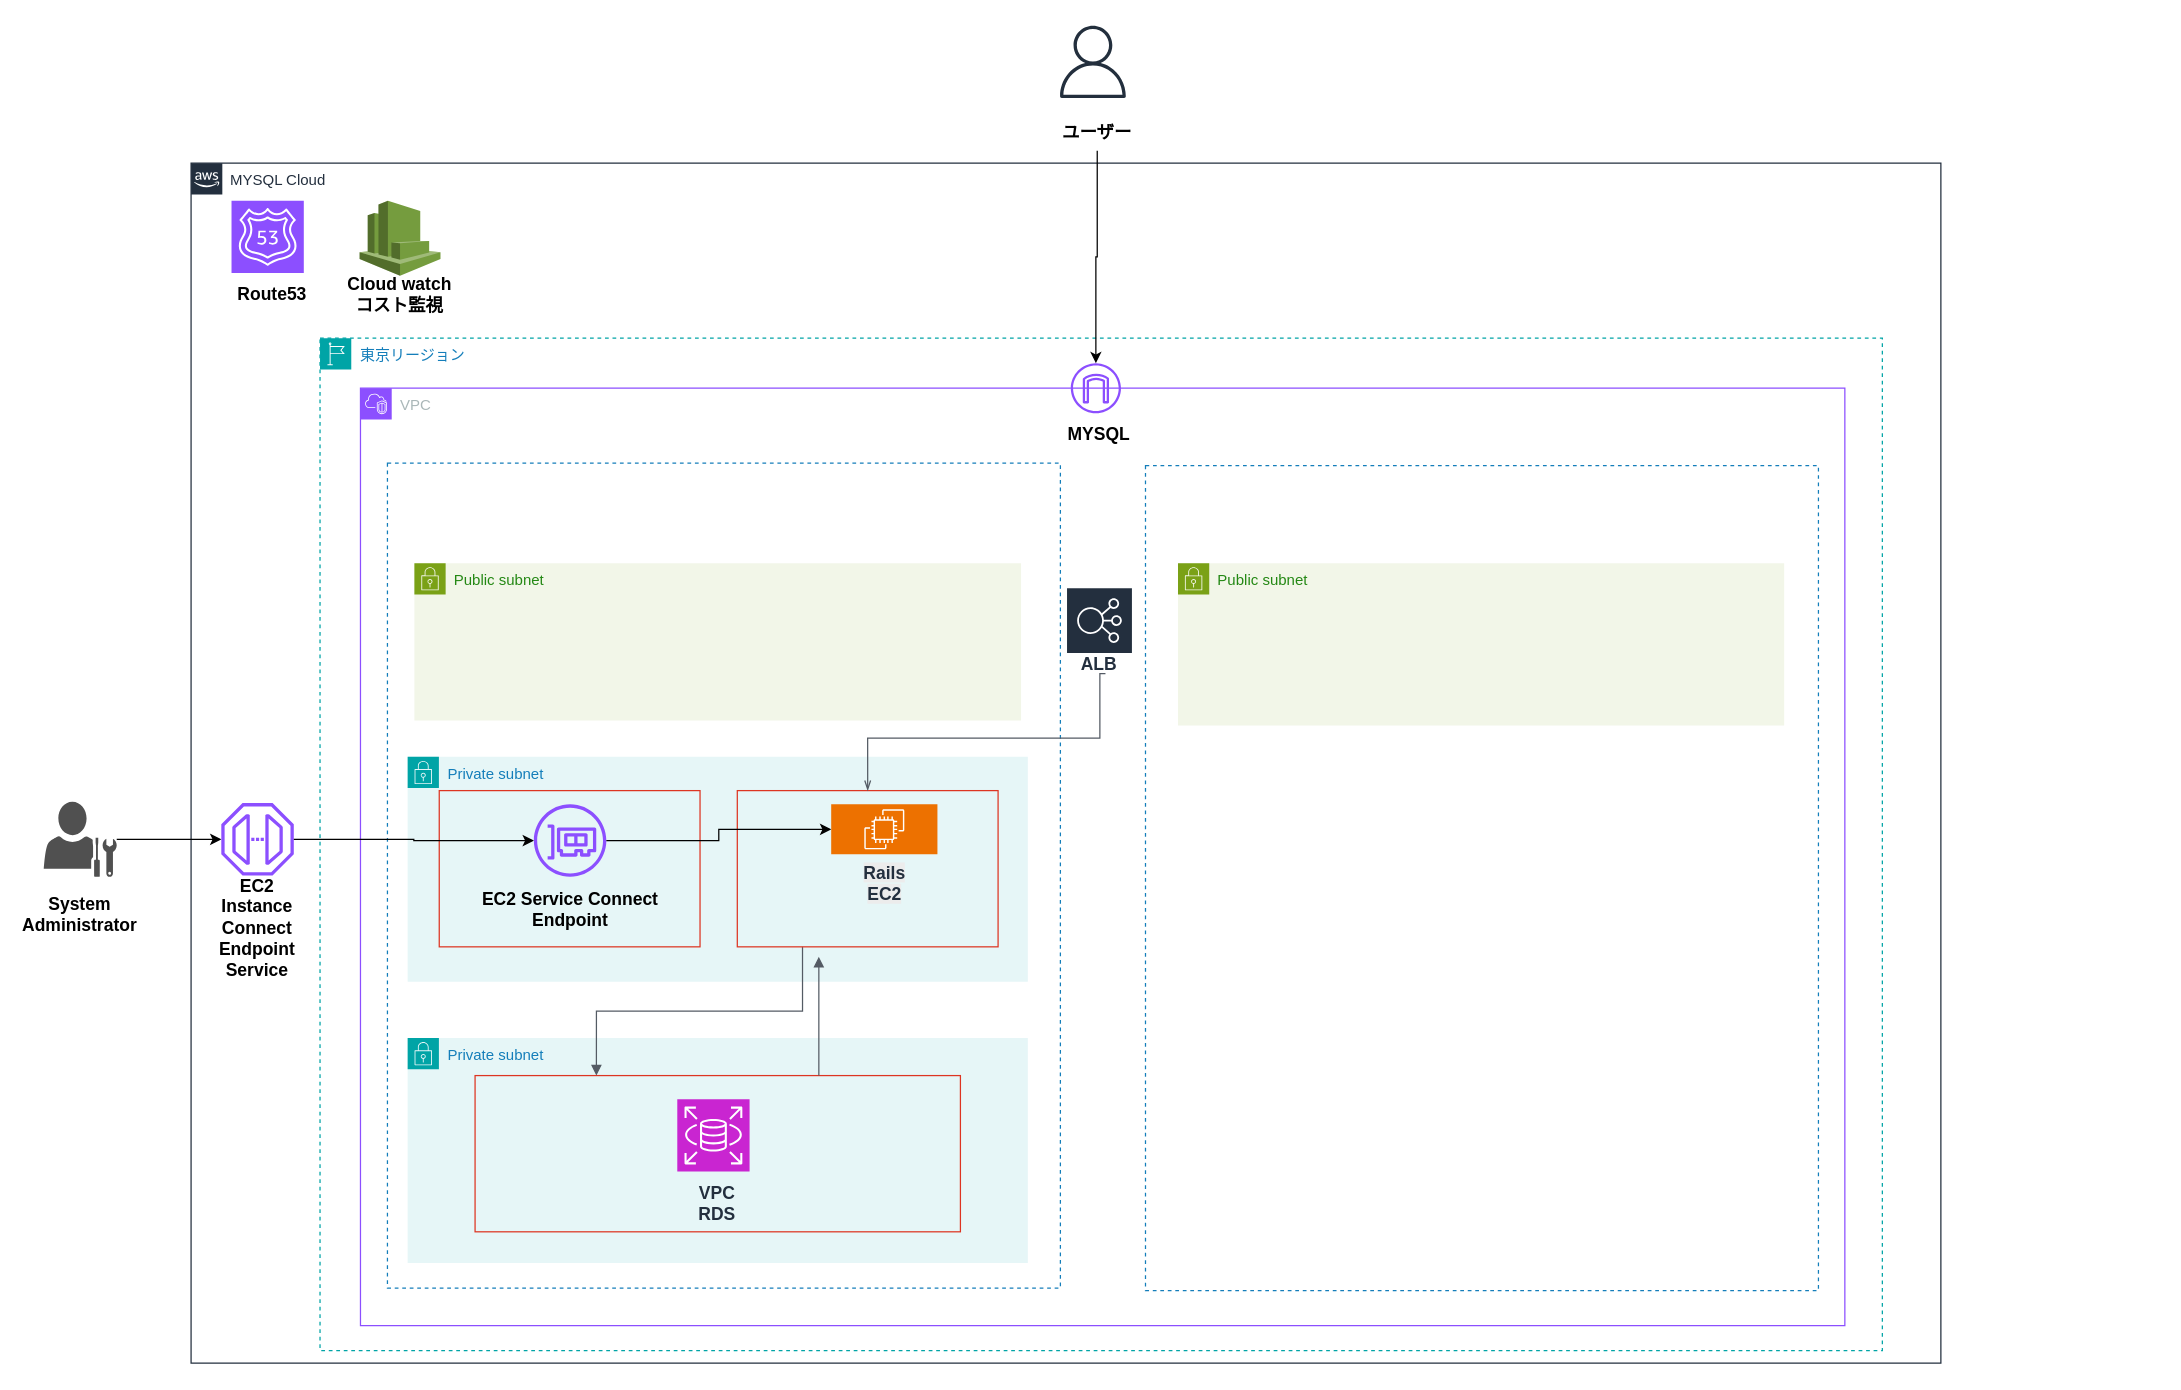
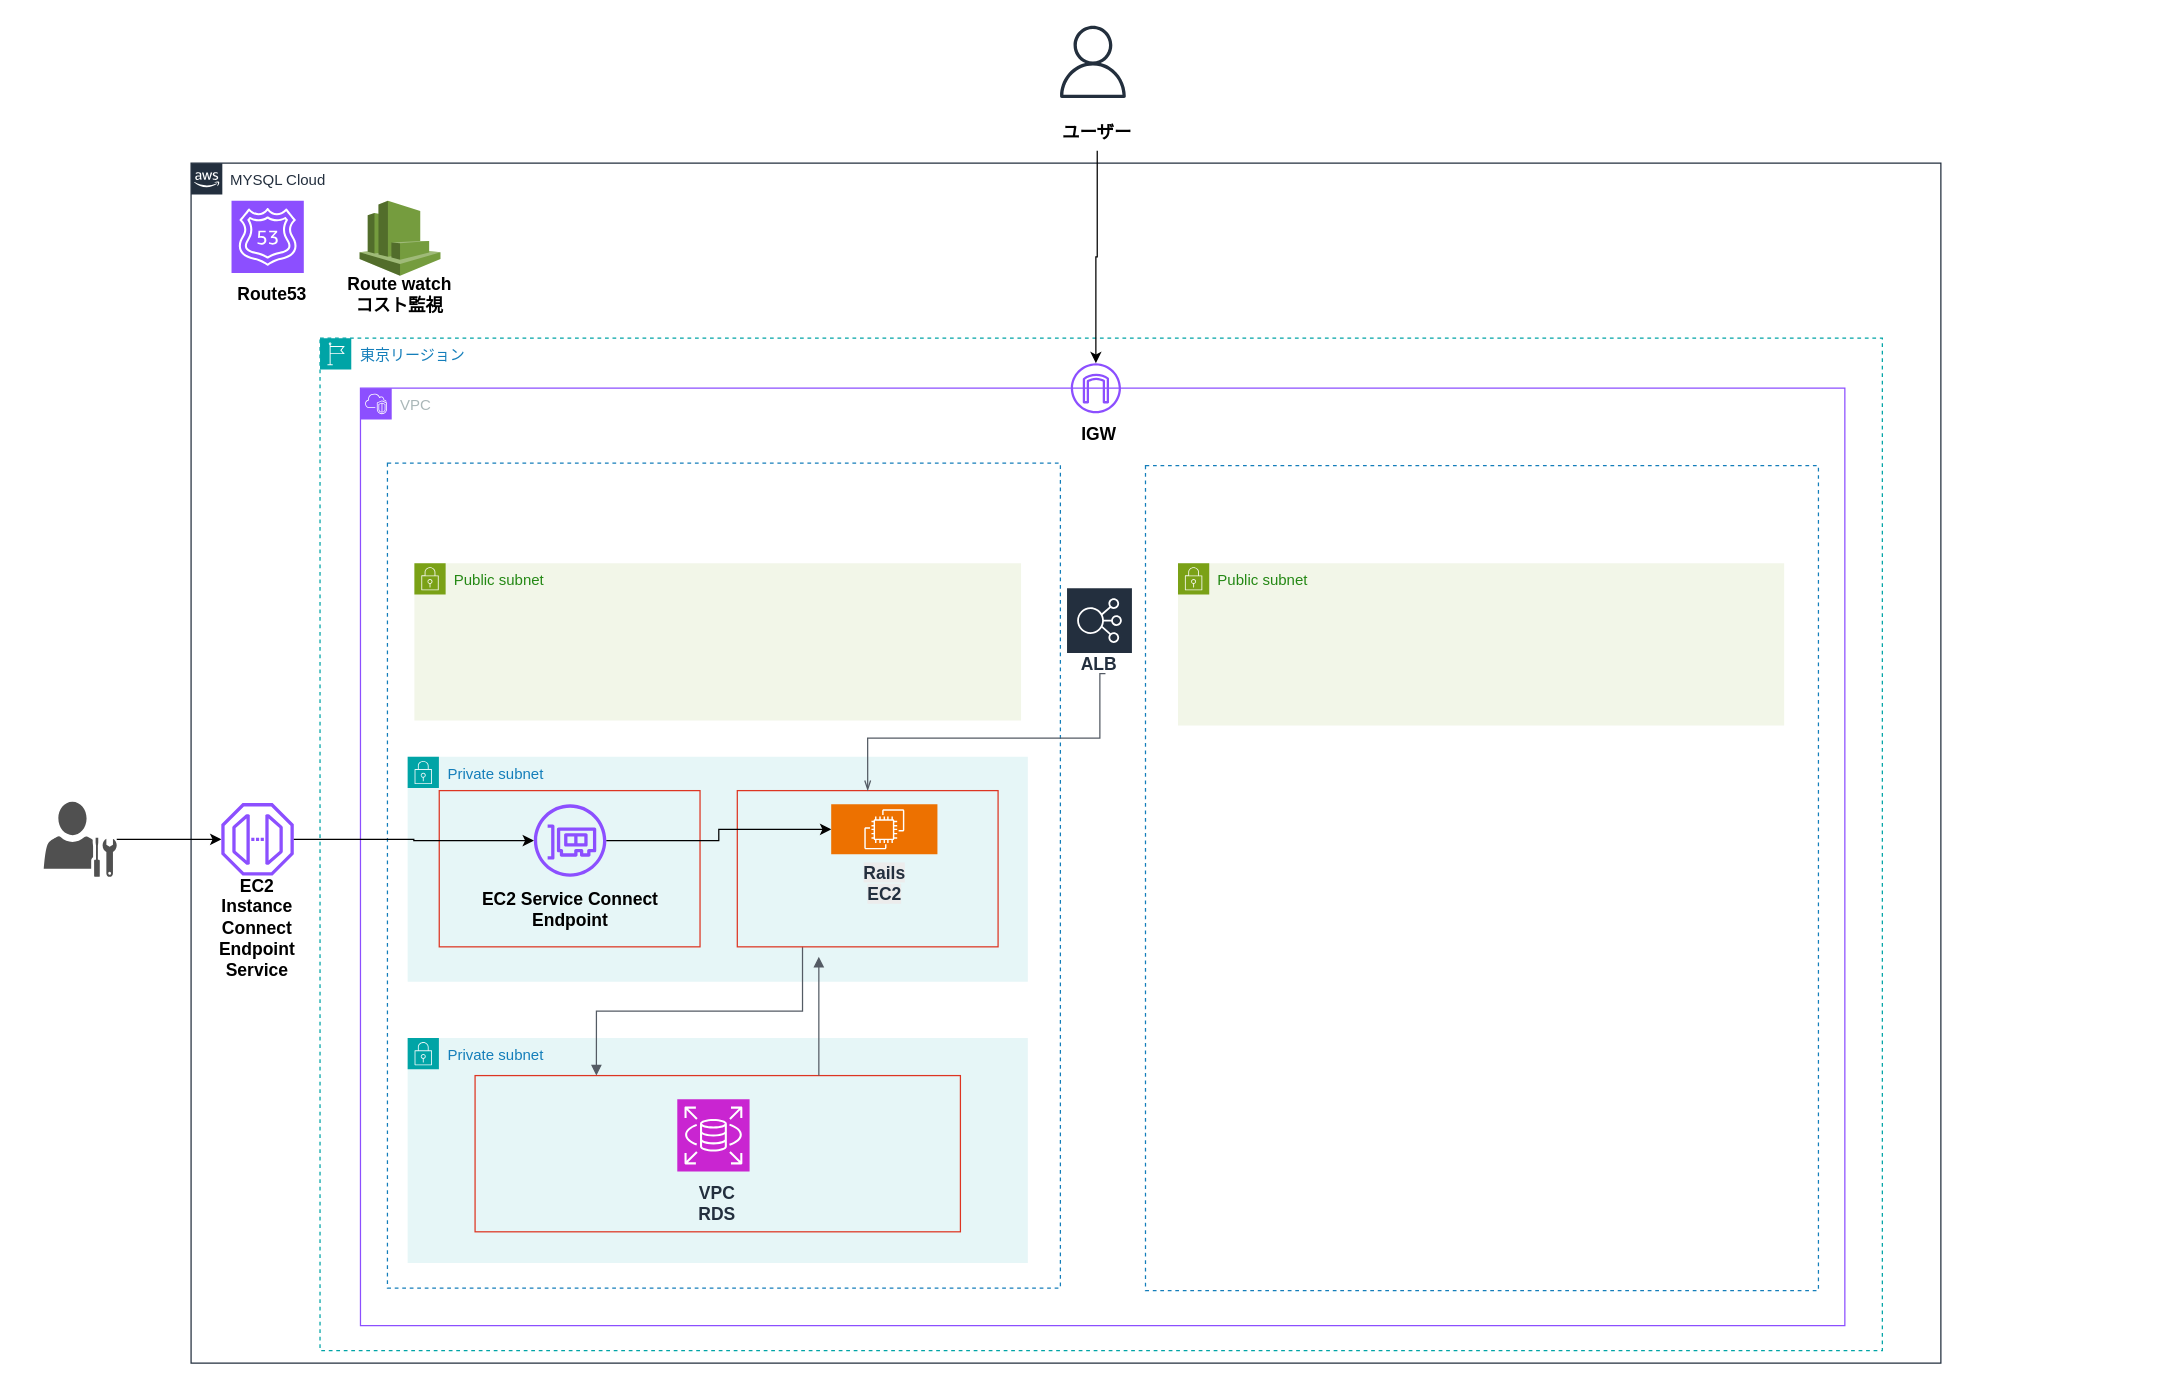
node "Cloud watch コスト監視": label "Cloud watch コスト監視" -> "Route watch コスト監視"
node "MYSQL": label "MYSQL" -> "IGW"
node "System Administrator": removed
